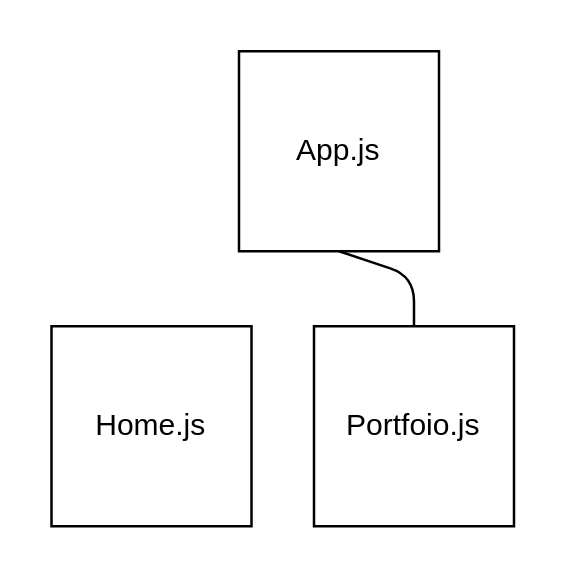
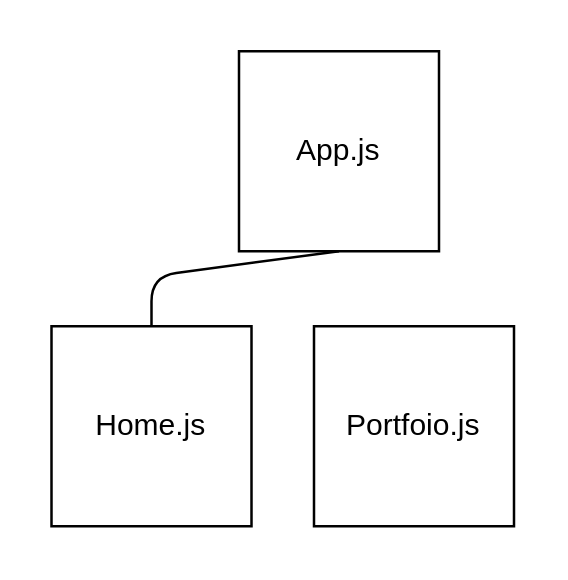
edge "App.js" -- "Home.js": added
edge "App.js" -- "Portfoio.js": removed
